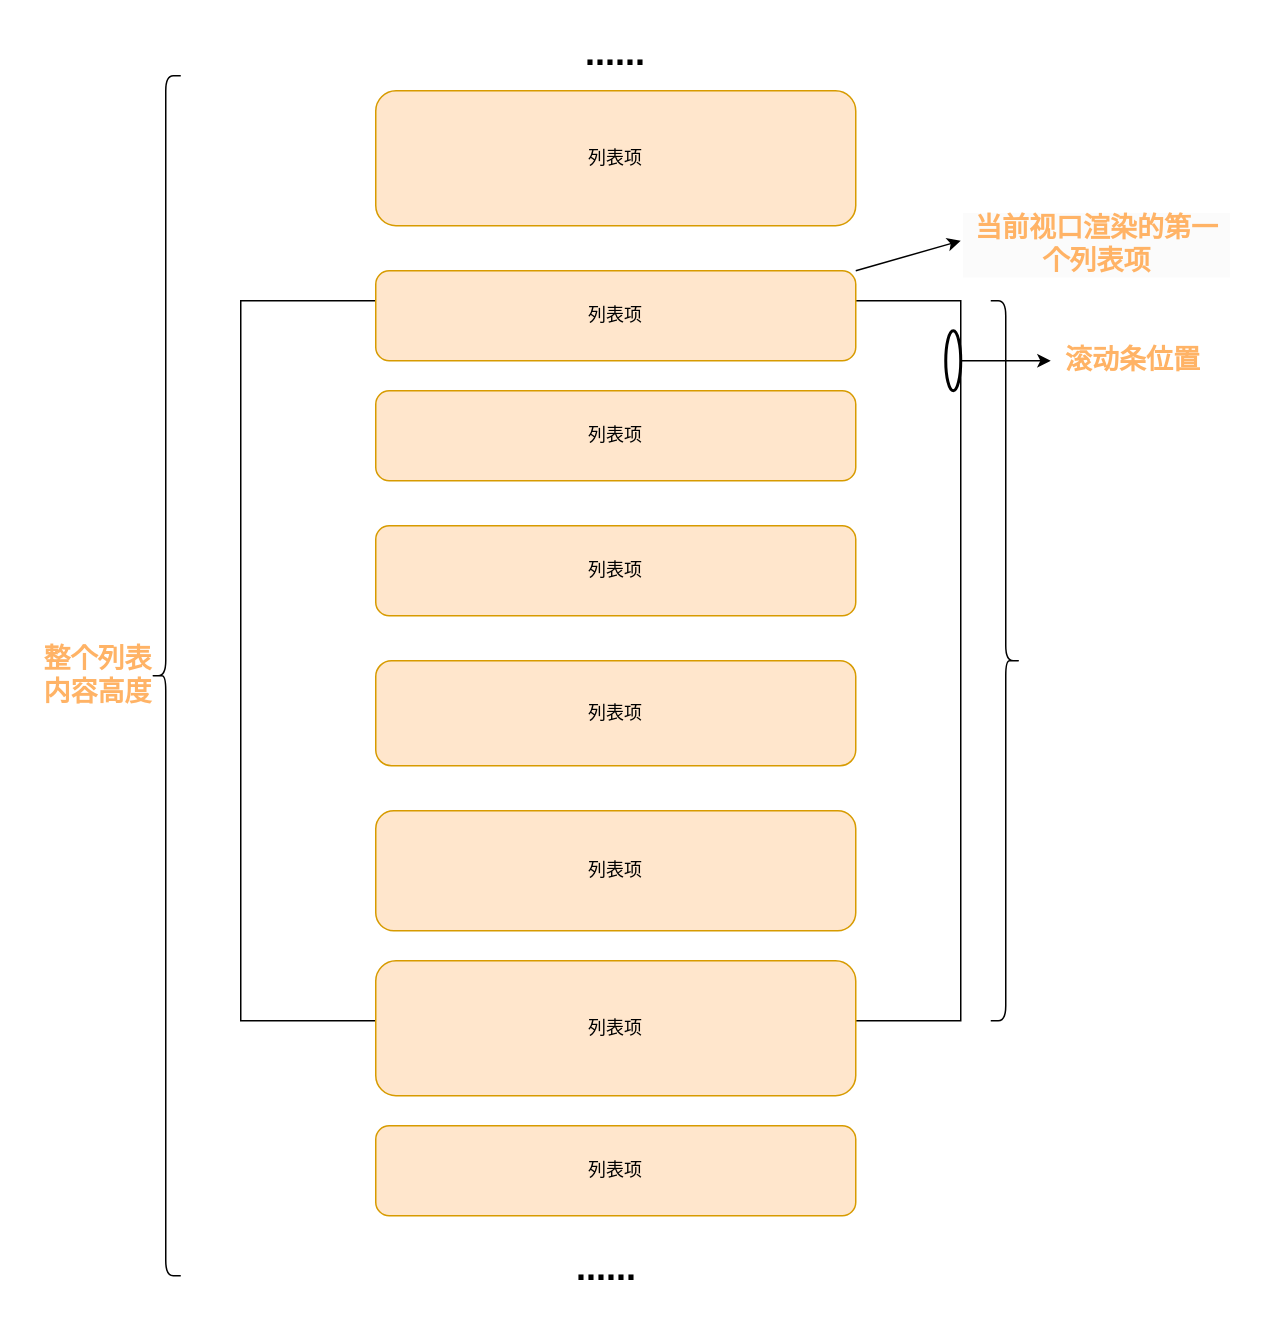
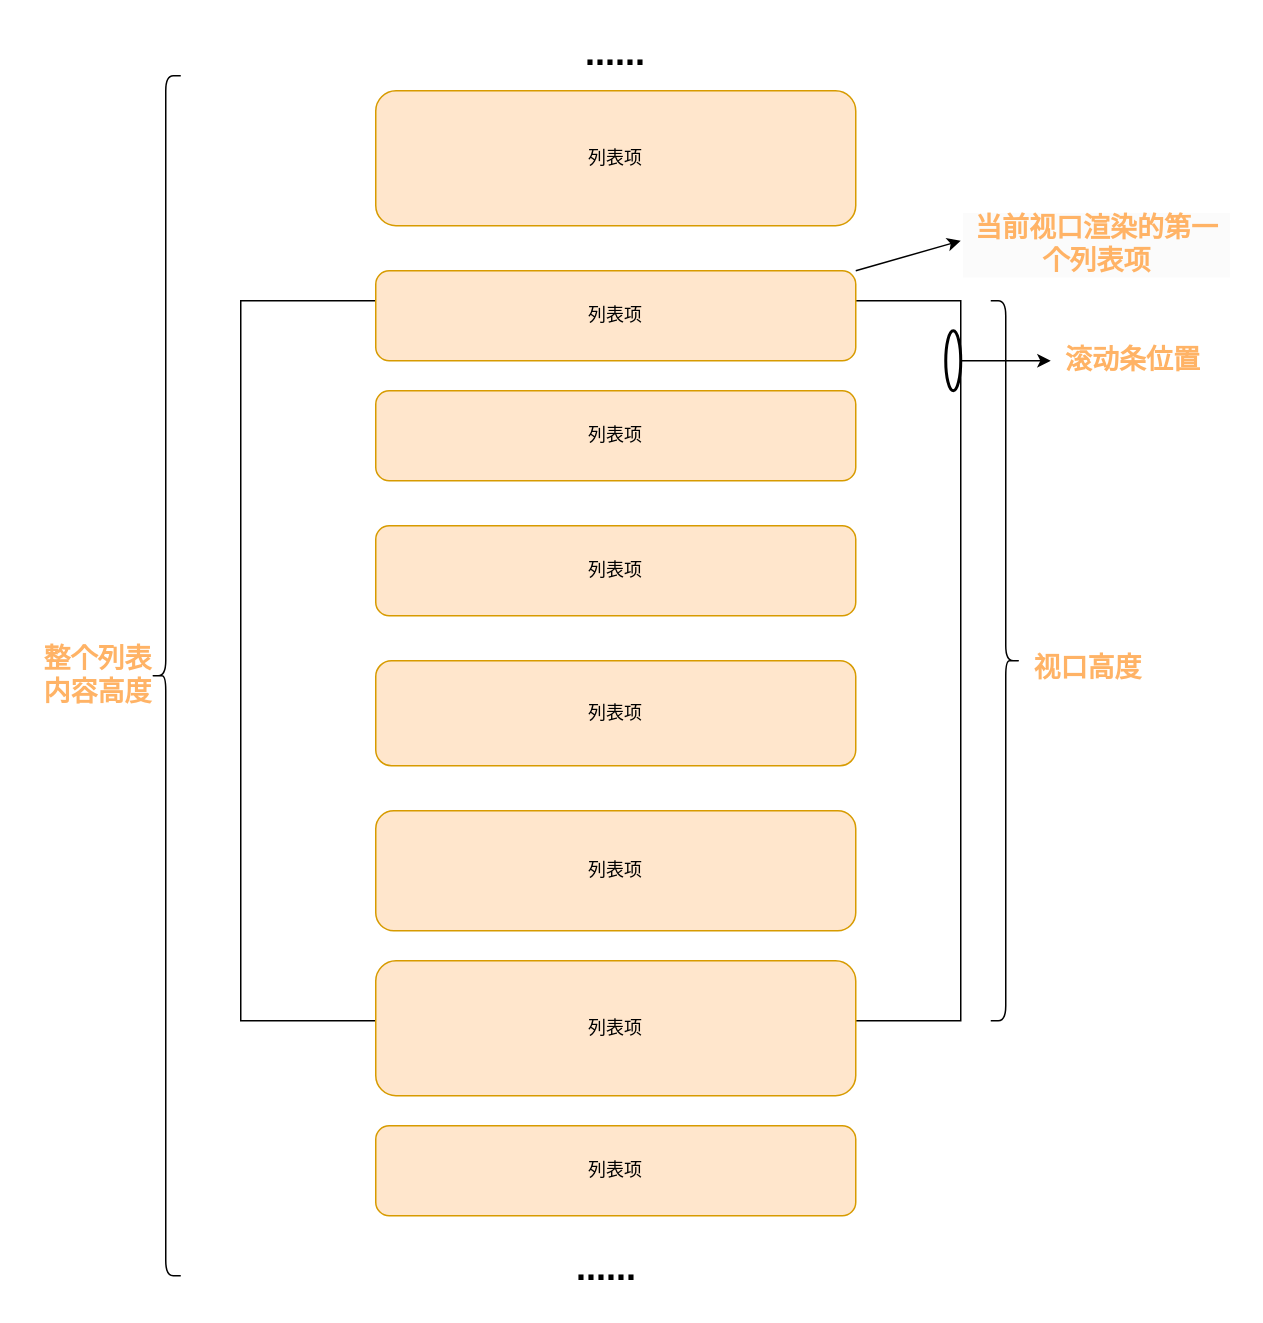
node "视口高度": added
